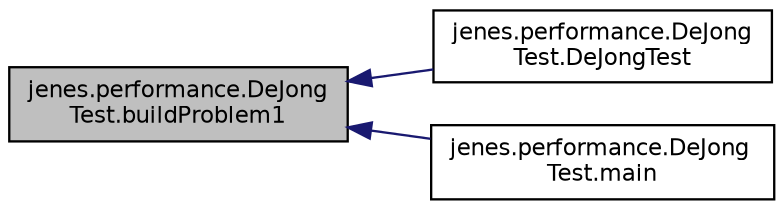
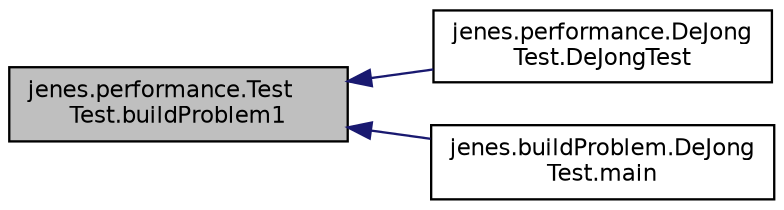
node "jenes.performance.DeJong Test.buildProblem1": label "jenes.performance.DeJong Test.buildProblem1" -> "jenes.performance.Test Test.buildProblem1"
node "jenes.performance.DeJong Test.main": label "jenes.performance.DeJong Test.main" -> "jenes.buildProblem.DeJong Test.main"
